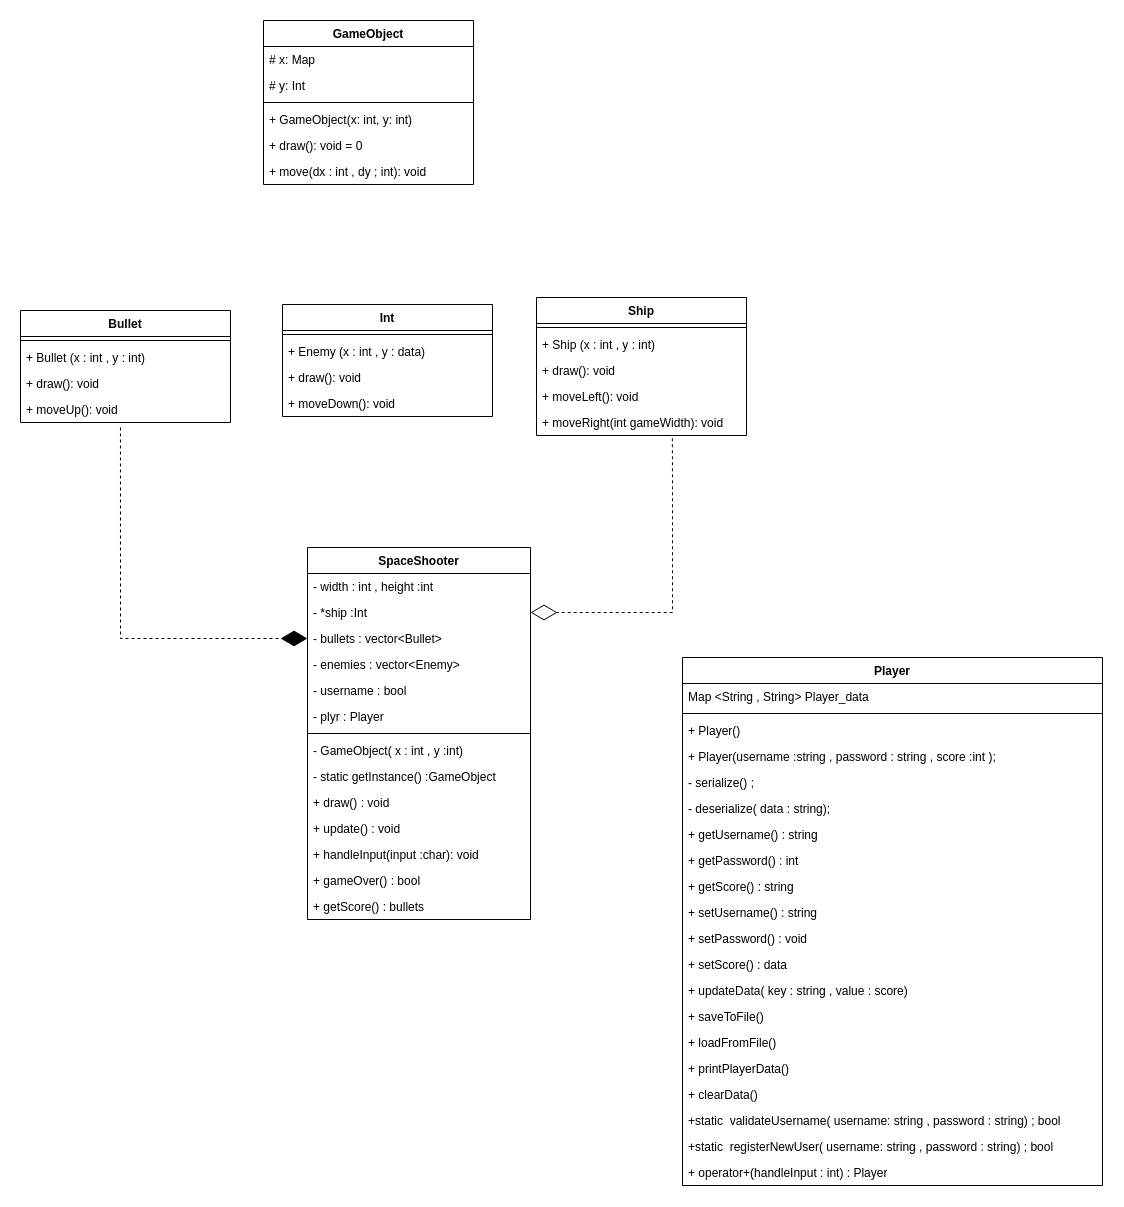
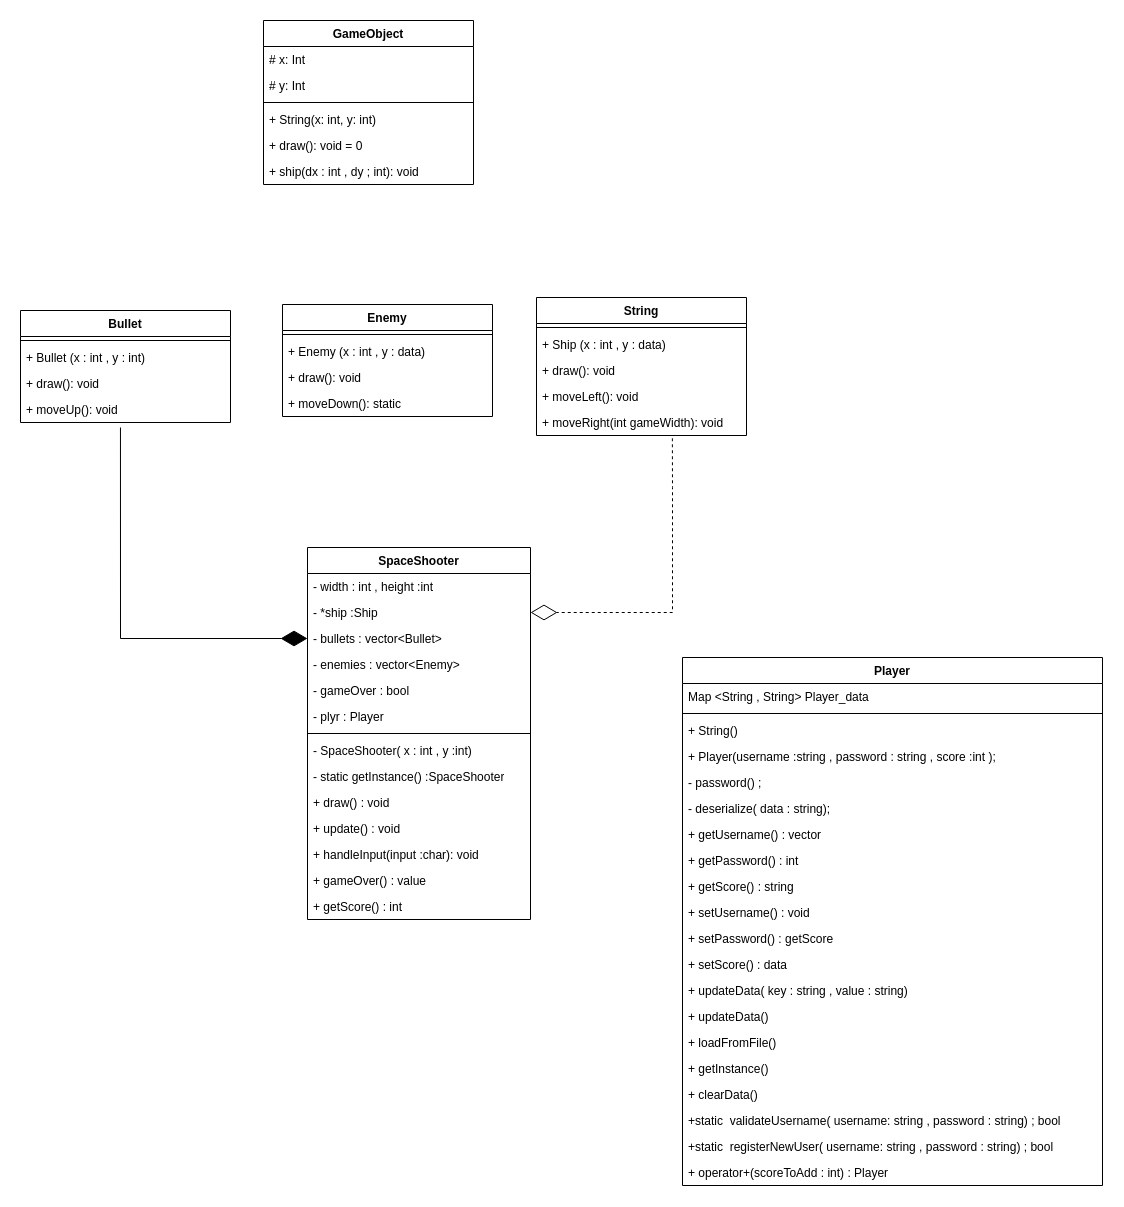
node "# x: Map": label "# x: Map" -> "# x: Int"
node "+ GameObject(x: int, y: int)": label "+ GameObject(x: int, y: int)" -> "+ String(x: int, y: int)"
node "+ move(dx : int , dy ; int): void": label "+ move(dx : int , dy ; int): void" -> "+ ship(dx : int , dy ; int): void"
node "Ship": label "Ship" -> "String"
node "Int": label "Int" -> "Enemy"
node "+ Ship (x : int , y : int)": label "+ Ship (x : int , y : int)" -> "+ Ship (x : int , y : data)"
node "+ moveDown(): void": label "+ moveDown(): void" -> "+ moveDown(): static"
edge "+ moveUp(): void" -> "- bullets : vector<Bullet>": style dashed -> solid
node "- *ship :Int": label "- *ship :Int" -> "- *ship :Ship"
node "- username : bool": label "- username : bool" -> "- gameOver : bool"
node "+ Player()": label "+ Player()" -> "+ String()"
node "- GameObject( x : int , y :int)": label "- GameObject( x : int , y :int)" -> "- SpaceShooter( x : int , y :int)"
node "- static getInstance() :GameObject": label "- static getInstance() :GameObject" -> "- static getInstance() :SpaceShooter"
node "- serialize() ;": label "- serialize() ;" -> "- password() ;"
node "+ getUsername() : string": label "+ getUsername() : string" -> "+ getUsername() : vector"
node "+ gameOver() : bool": label "+ gameOver() : bool" -> "+ gameOver() : value"
node "+ getScore() : bullets": label "+ getScore() : bullets" -> "+ getScore() : int"
node "+ setUsername() : string": label "+ setUsername() : string" -> "+ setUsername() : void"
node "+ setPassword() : void": label "+ setPassword() : void" -> "+ setPassword() : getScore"
node "+ updateData( key : string , value : score)": label "+ updateData( key : string , value : score)" -> "+ updateData( key : string , value : string)"
node "+ saveToFile()": label "+ saveToFile()" -> "+ updateData()"
node "+ printPlayerData()": label "+ printPlayerData()" -> "+ getInstance()"
node "+ operator+(handleInput : int) : Player": label "+ operator+(handleInput : int) : Player" -> "+ operator+(scoreToAdd : int) : Player"
